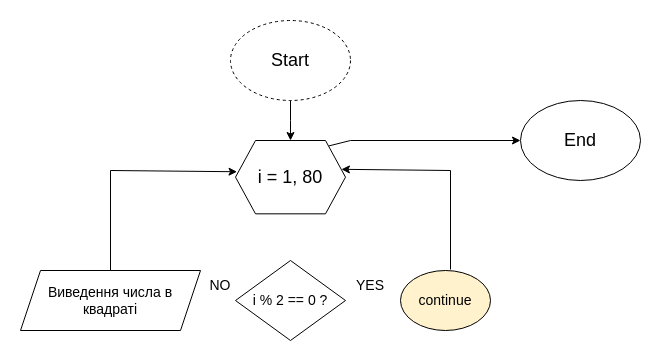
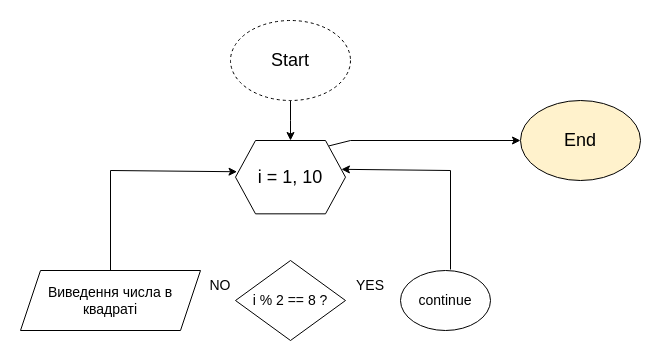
node "End": fillcolor #ffffff -> #fff2cc
node "і = 1, 80": label "і = 1, 80" -> "і = 1, 10"
node "i % 2 == 0 ?": label "i % 2 == 0 ?" -> "i % 2 == 8 ?"
node "continue": fillcolor #fff2cc -> #ffffff
